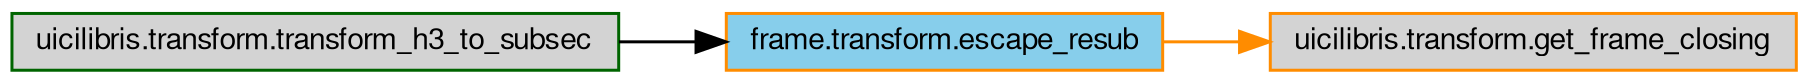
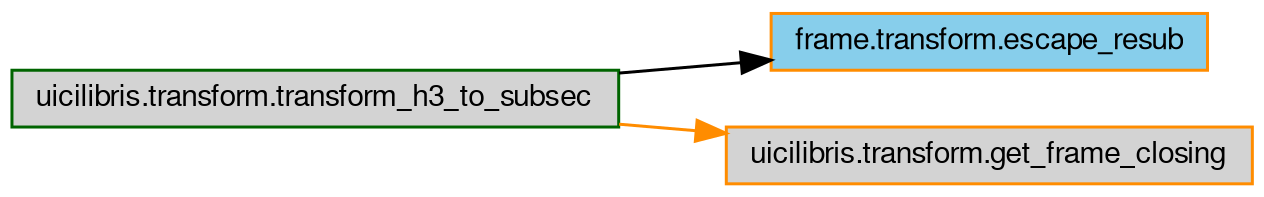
edge "frame.transform.escape_resub" -> "uicilibris.transform.get_frame_closing": now "uicilibris.transform.transform_h3_to_subsec" -> "uicilibris.transform.get_frame_closing"
